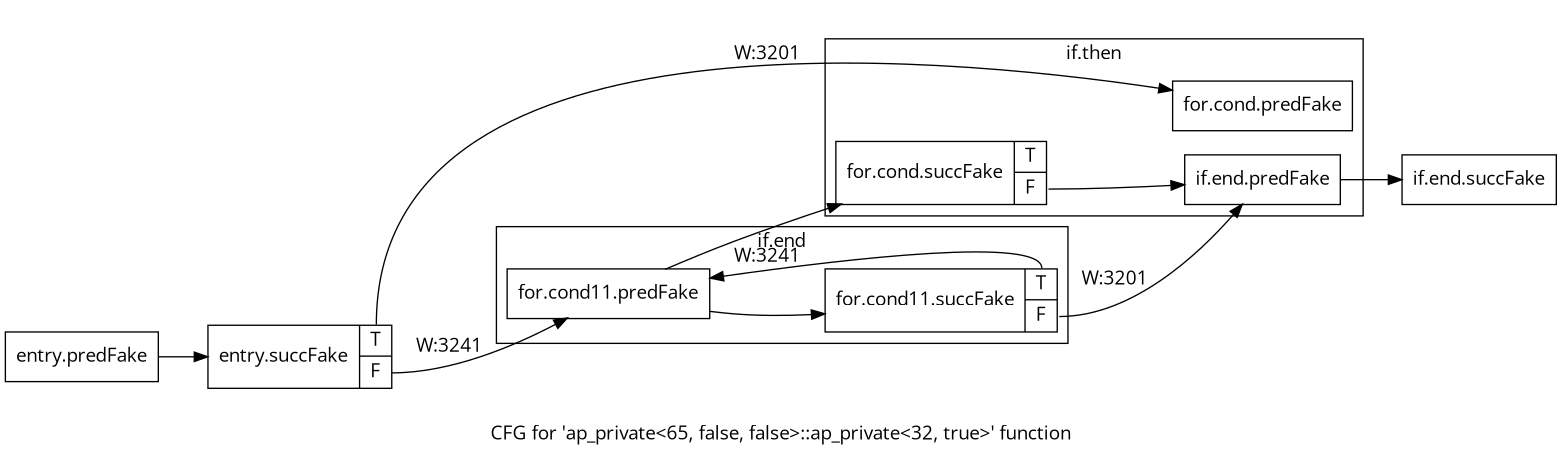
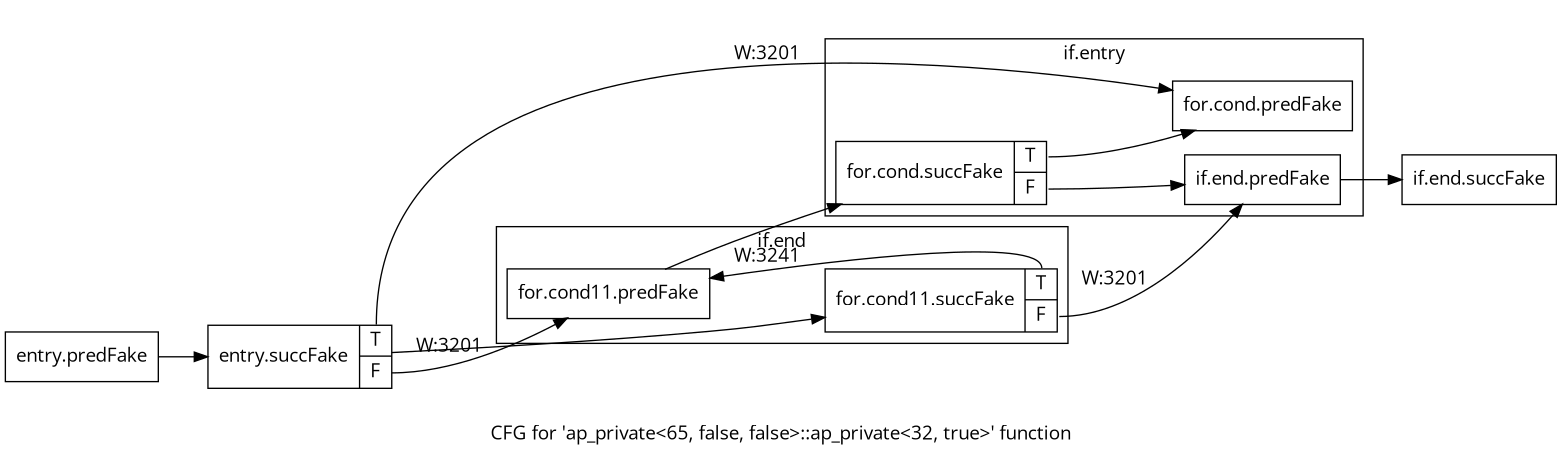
cluster "if.then": label "if.then" -> "if.entry"
edge "for.cond.succFake" -> "for.cond.predFake": added
edge "for.cond11.predFake" -> "for.cond11.succFake": now "entry.succFake" -> "for.cond11.succFake"
edge "entry.succFake" -> "for.cond11.predFake": label "W:3241" -> "W:3201"
